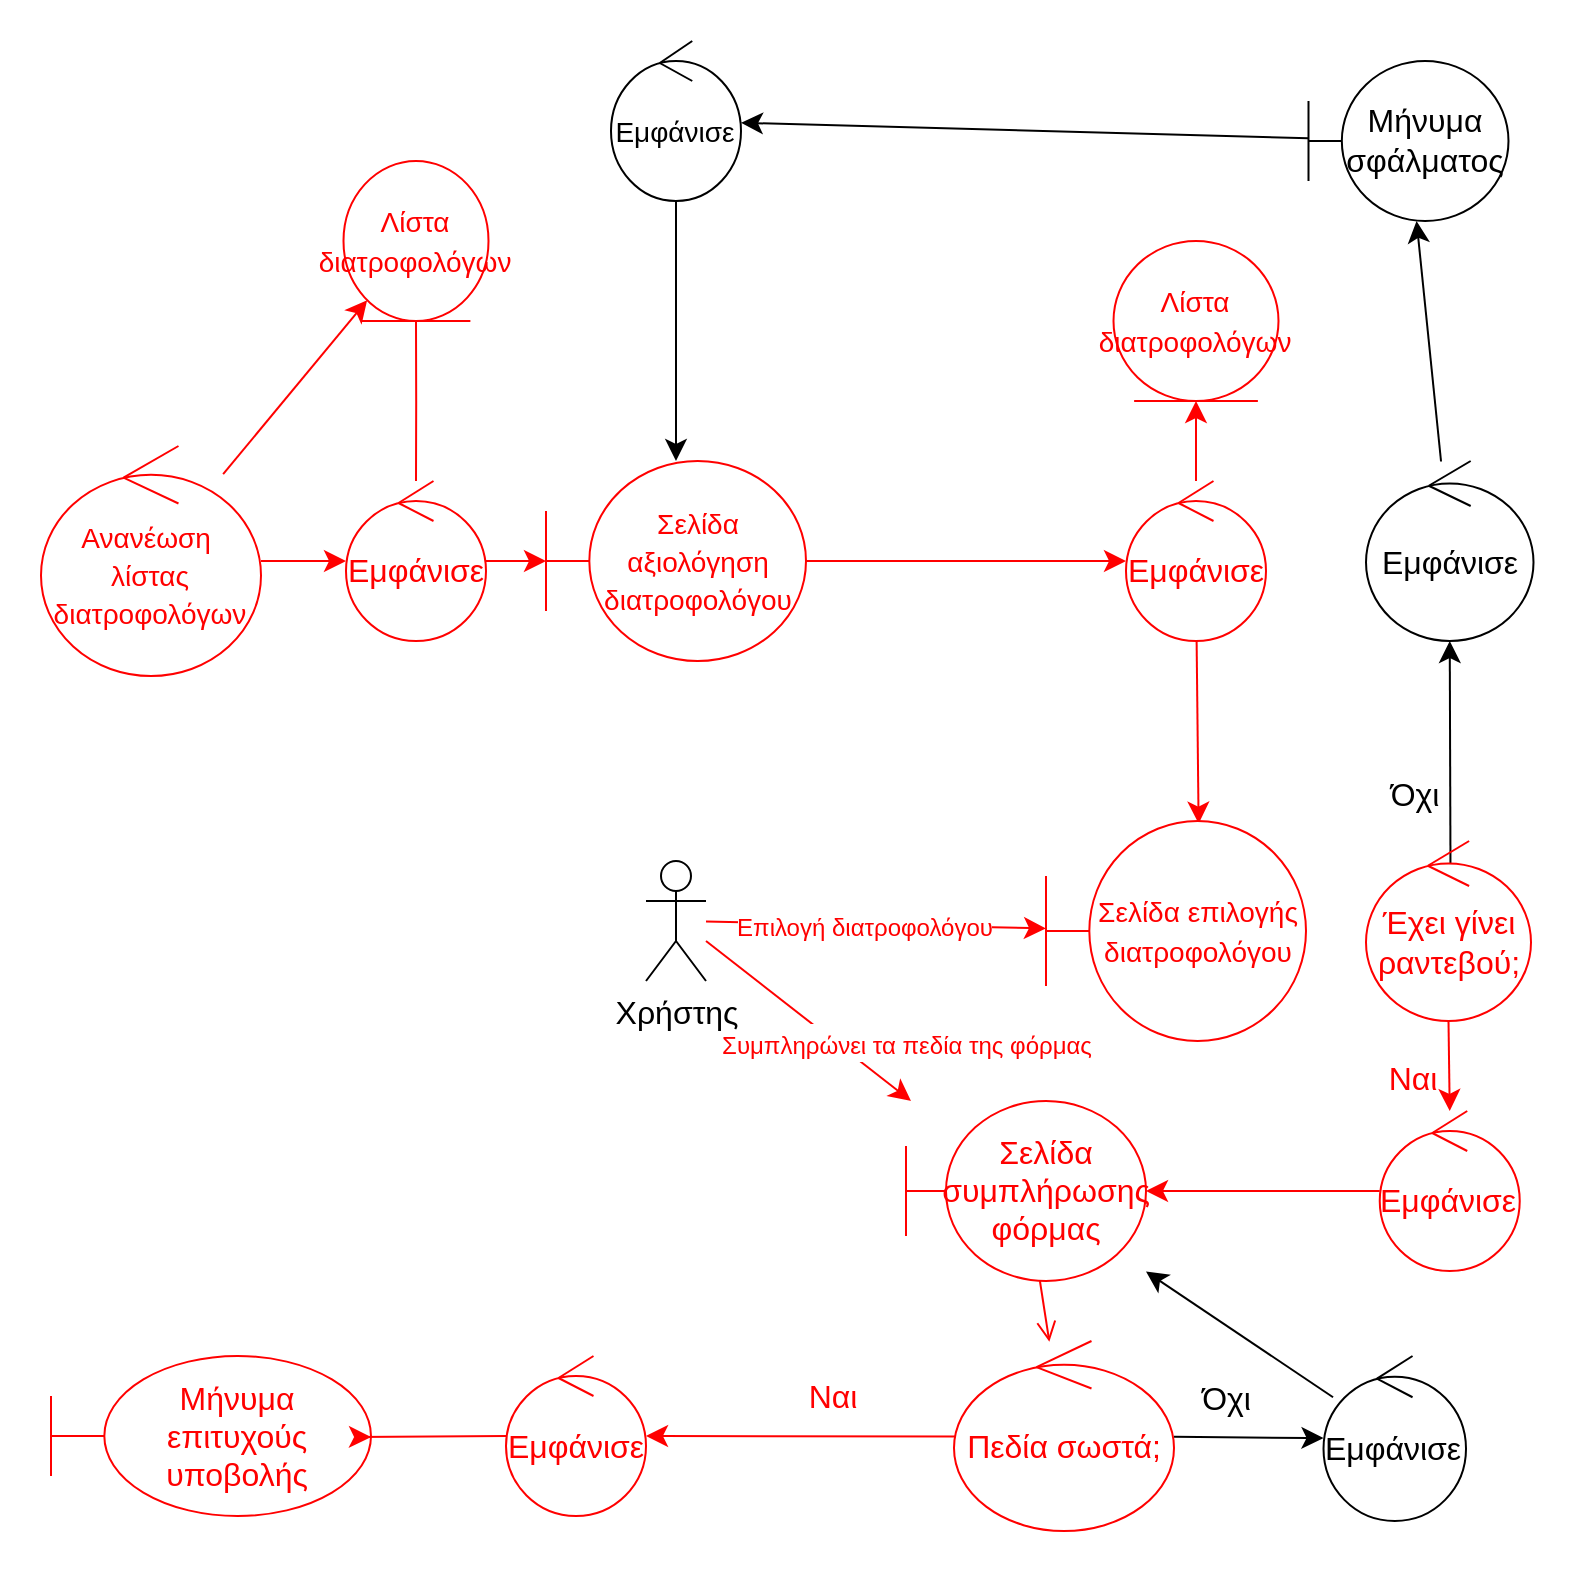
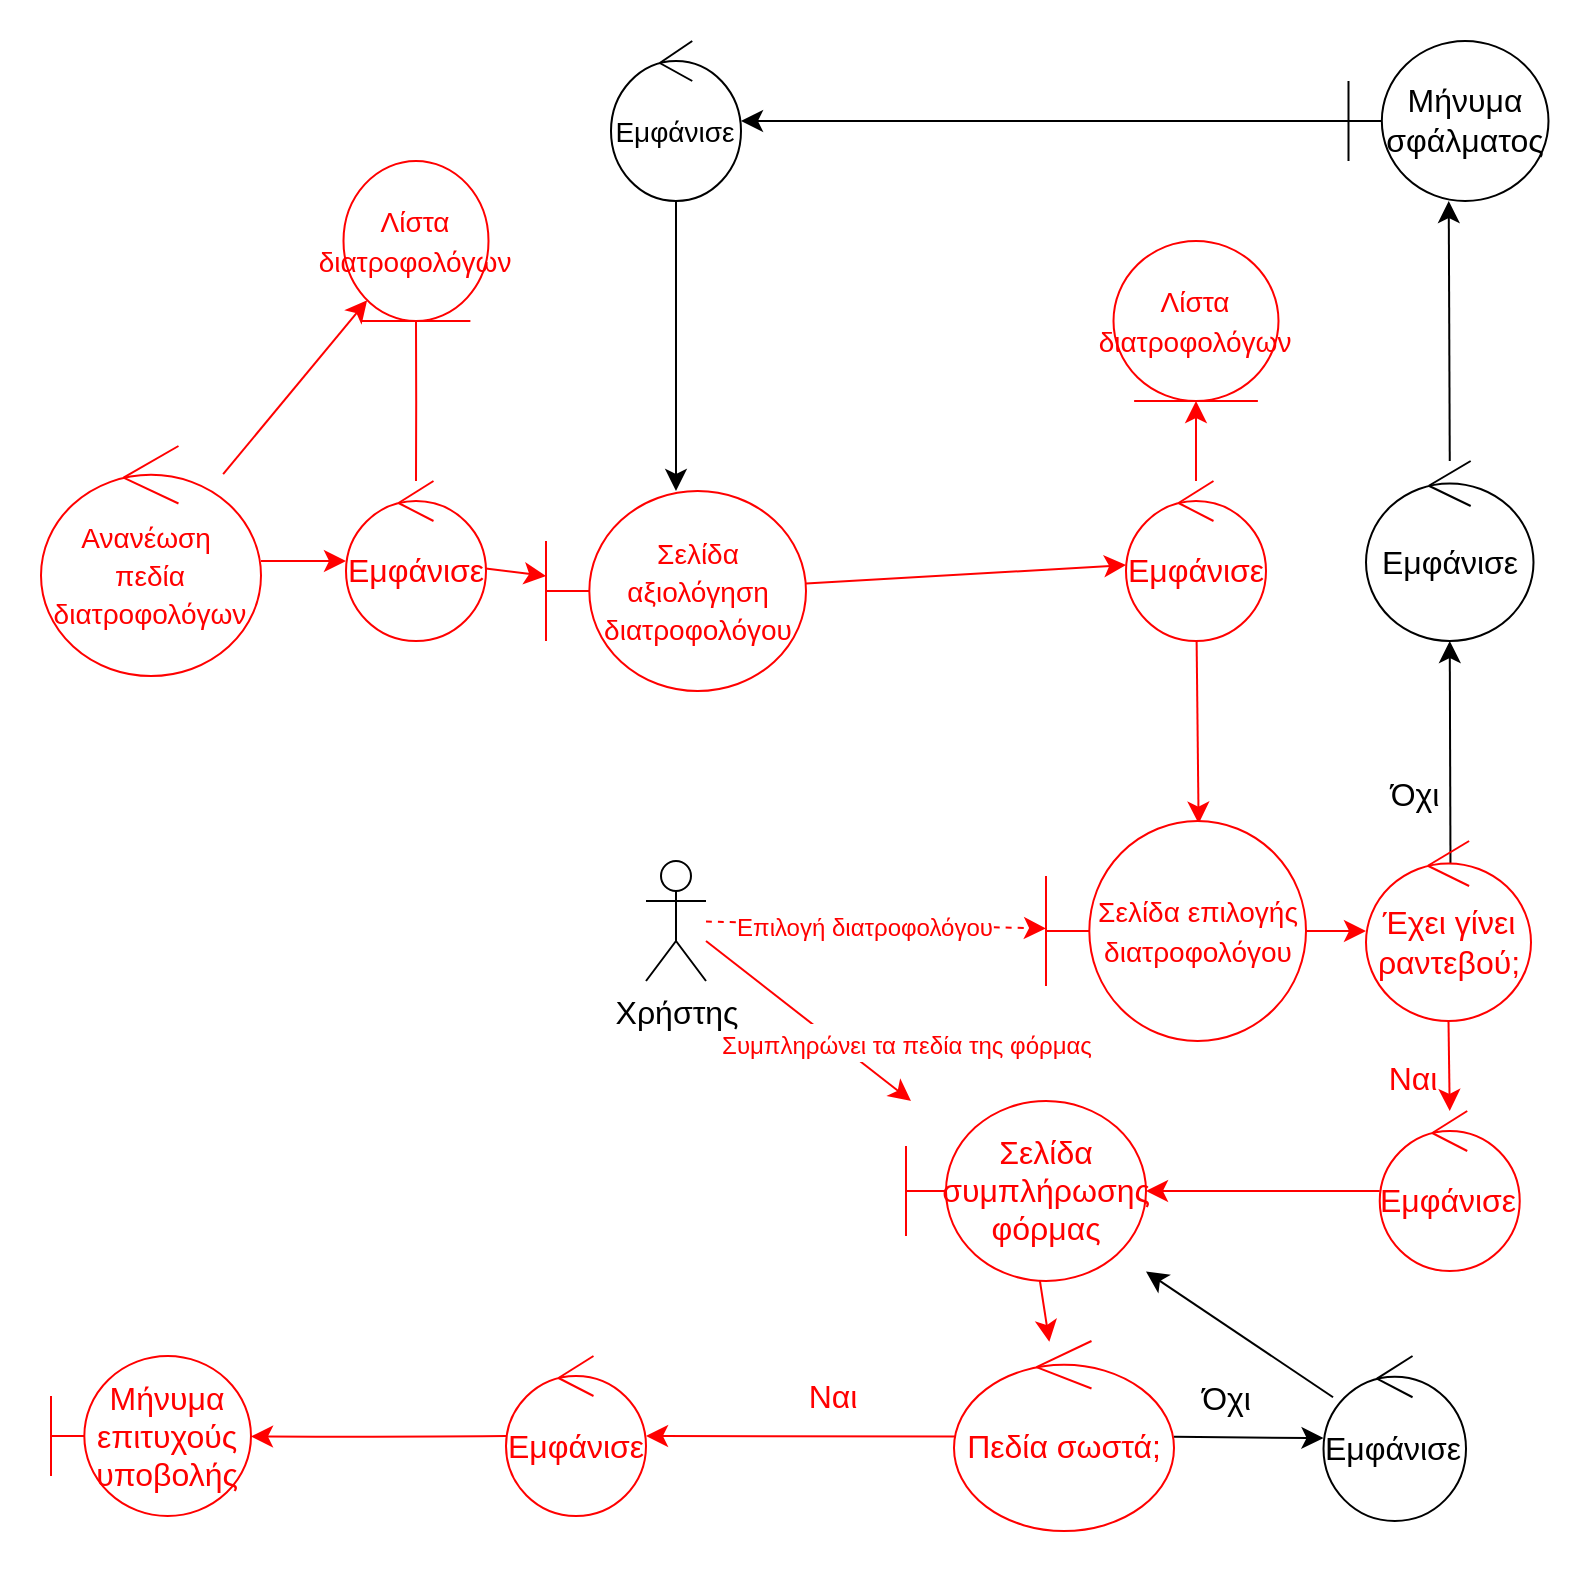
node "Μήνυμα σφάλματος": moved (1409, 141) -> (1449, 121)
node "Σελίδα αξιολόγηση διατροφολόγου": moved (676, 561) -> (676, 591)
node "Ανανέωση λίστας διατροφολόγων": label "Ανανέωση λίστας διατροφολόγων" -> "Ανανέωση πεδία διατροφολόγων"
edge "Χρήστης" -> "Σελίδα επιλογής διατροφολόγου": style solid -> dashed
edge "Σελίδα επιλογής διατροφολόγου" -> "Έχει γίνει ραντεβού;": added
edge "Σελίδα συμπλήρωσης φόρμας" -> "Πεδία σωστά;": arrowhead open -> classic
node "Μήνυμα επιτυχούς υποβολής": size 320x160 -> 200x160
